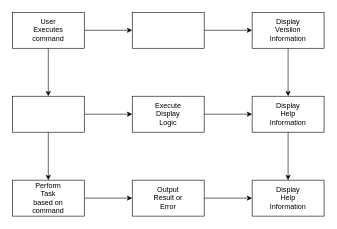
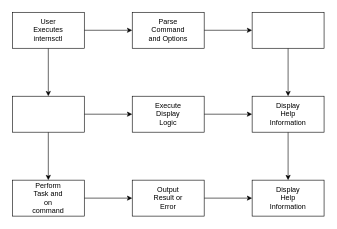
node "User Executes command": label "User Executes command" -> "User Executes internsctl"
node "Parse Command and Options": added
node "Display Versiion Information": removed
node "Perform Task based on command": label "Perform Task based on command" -> "Perform Task and on command"
